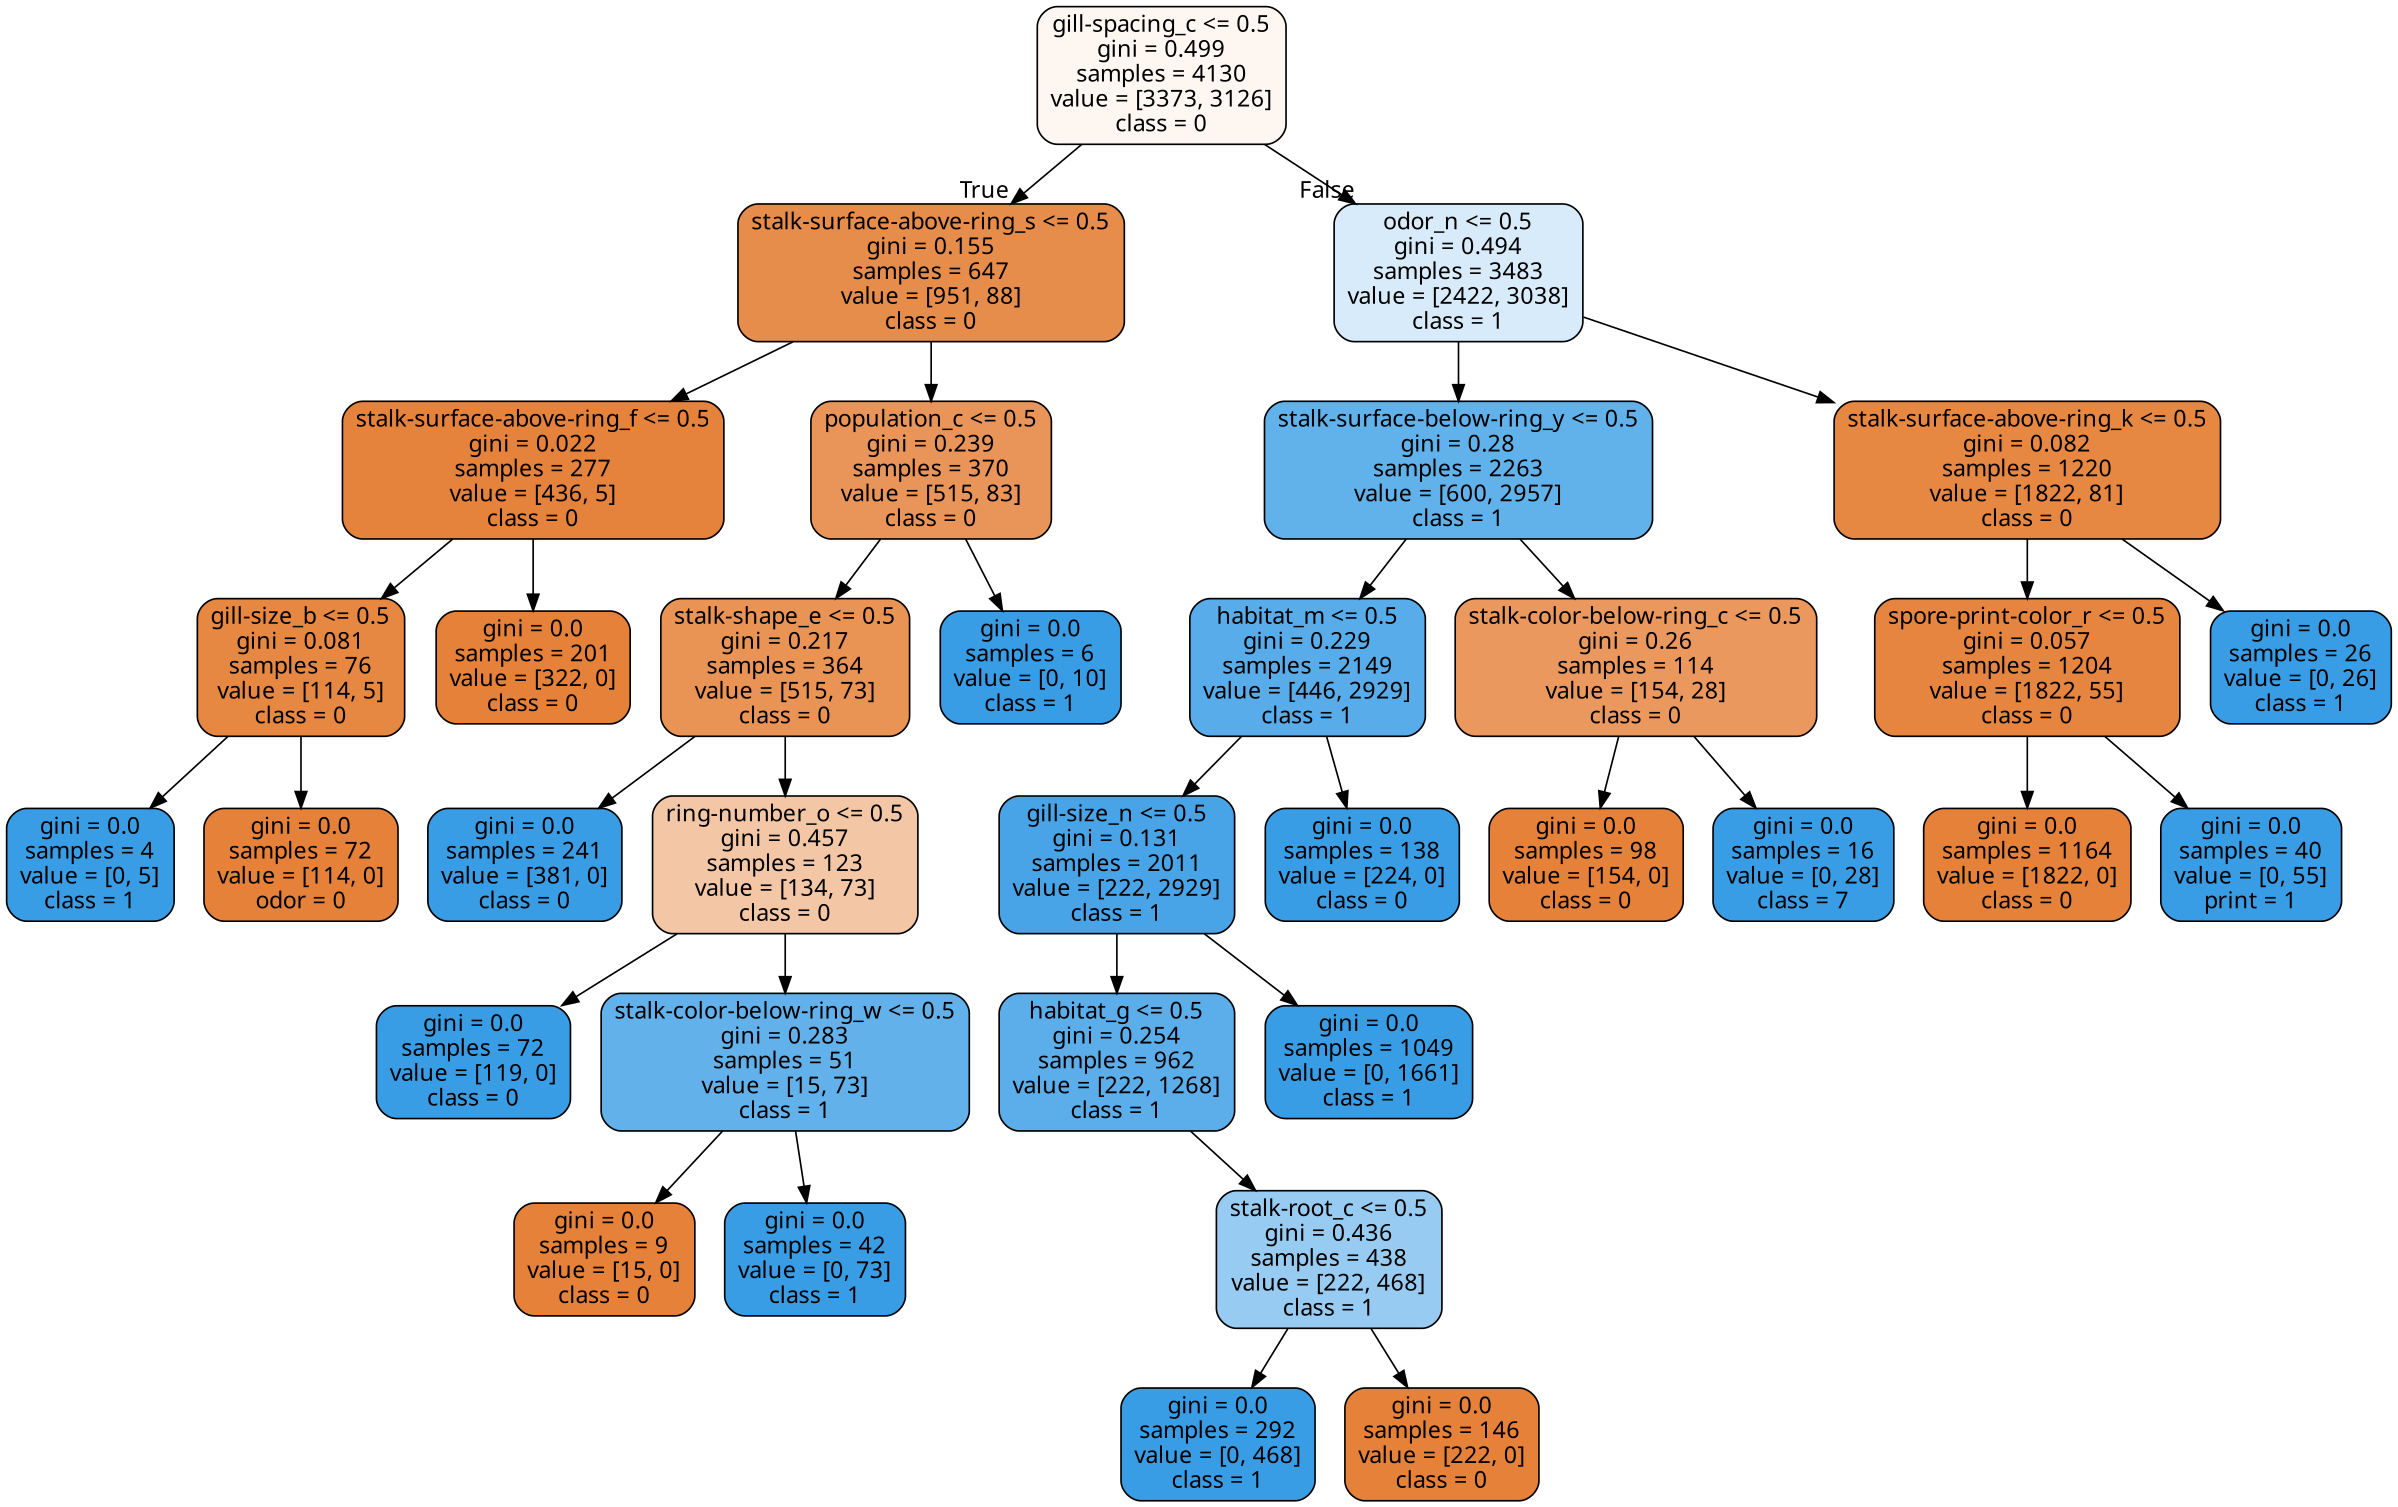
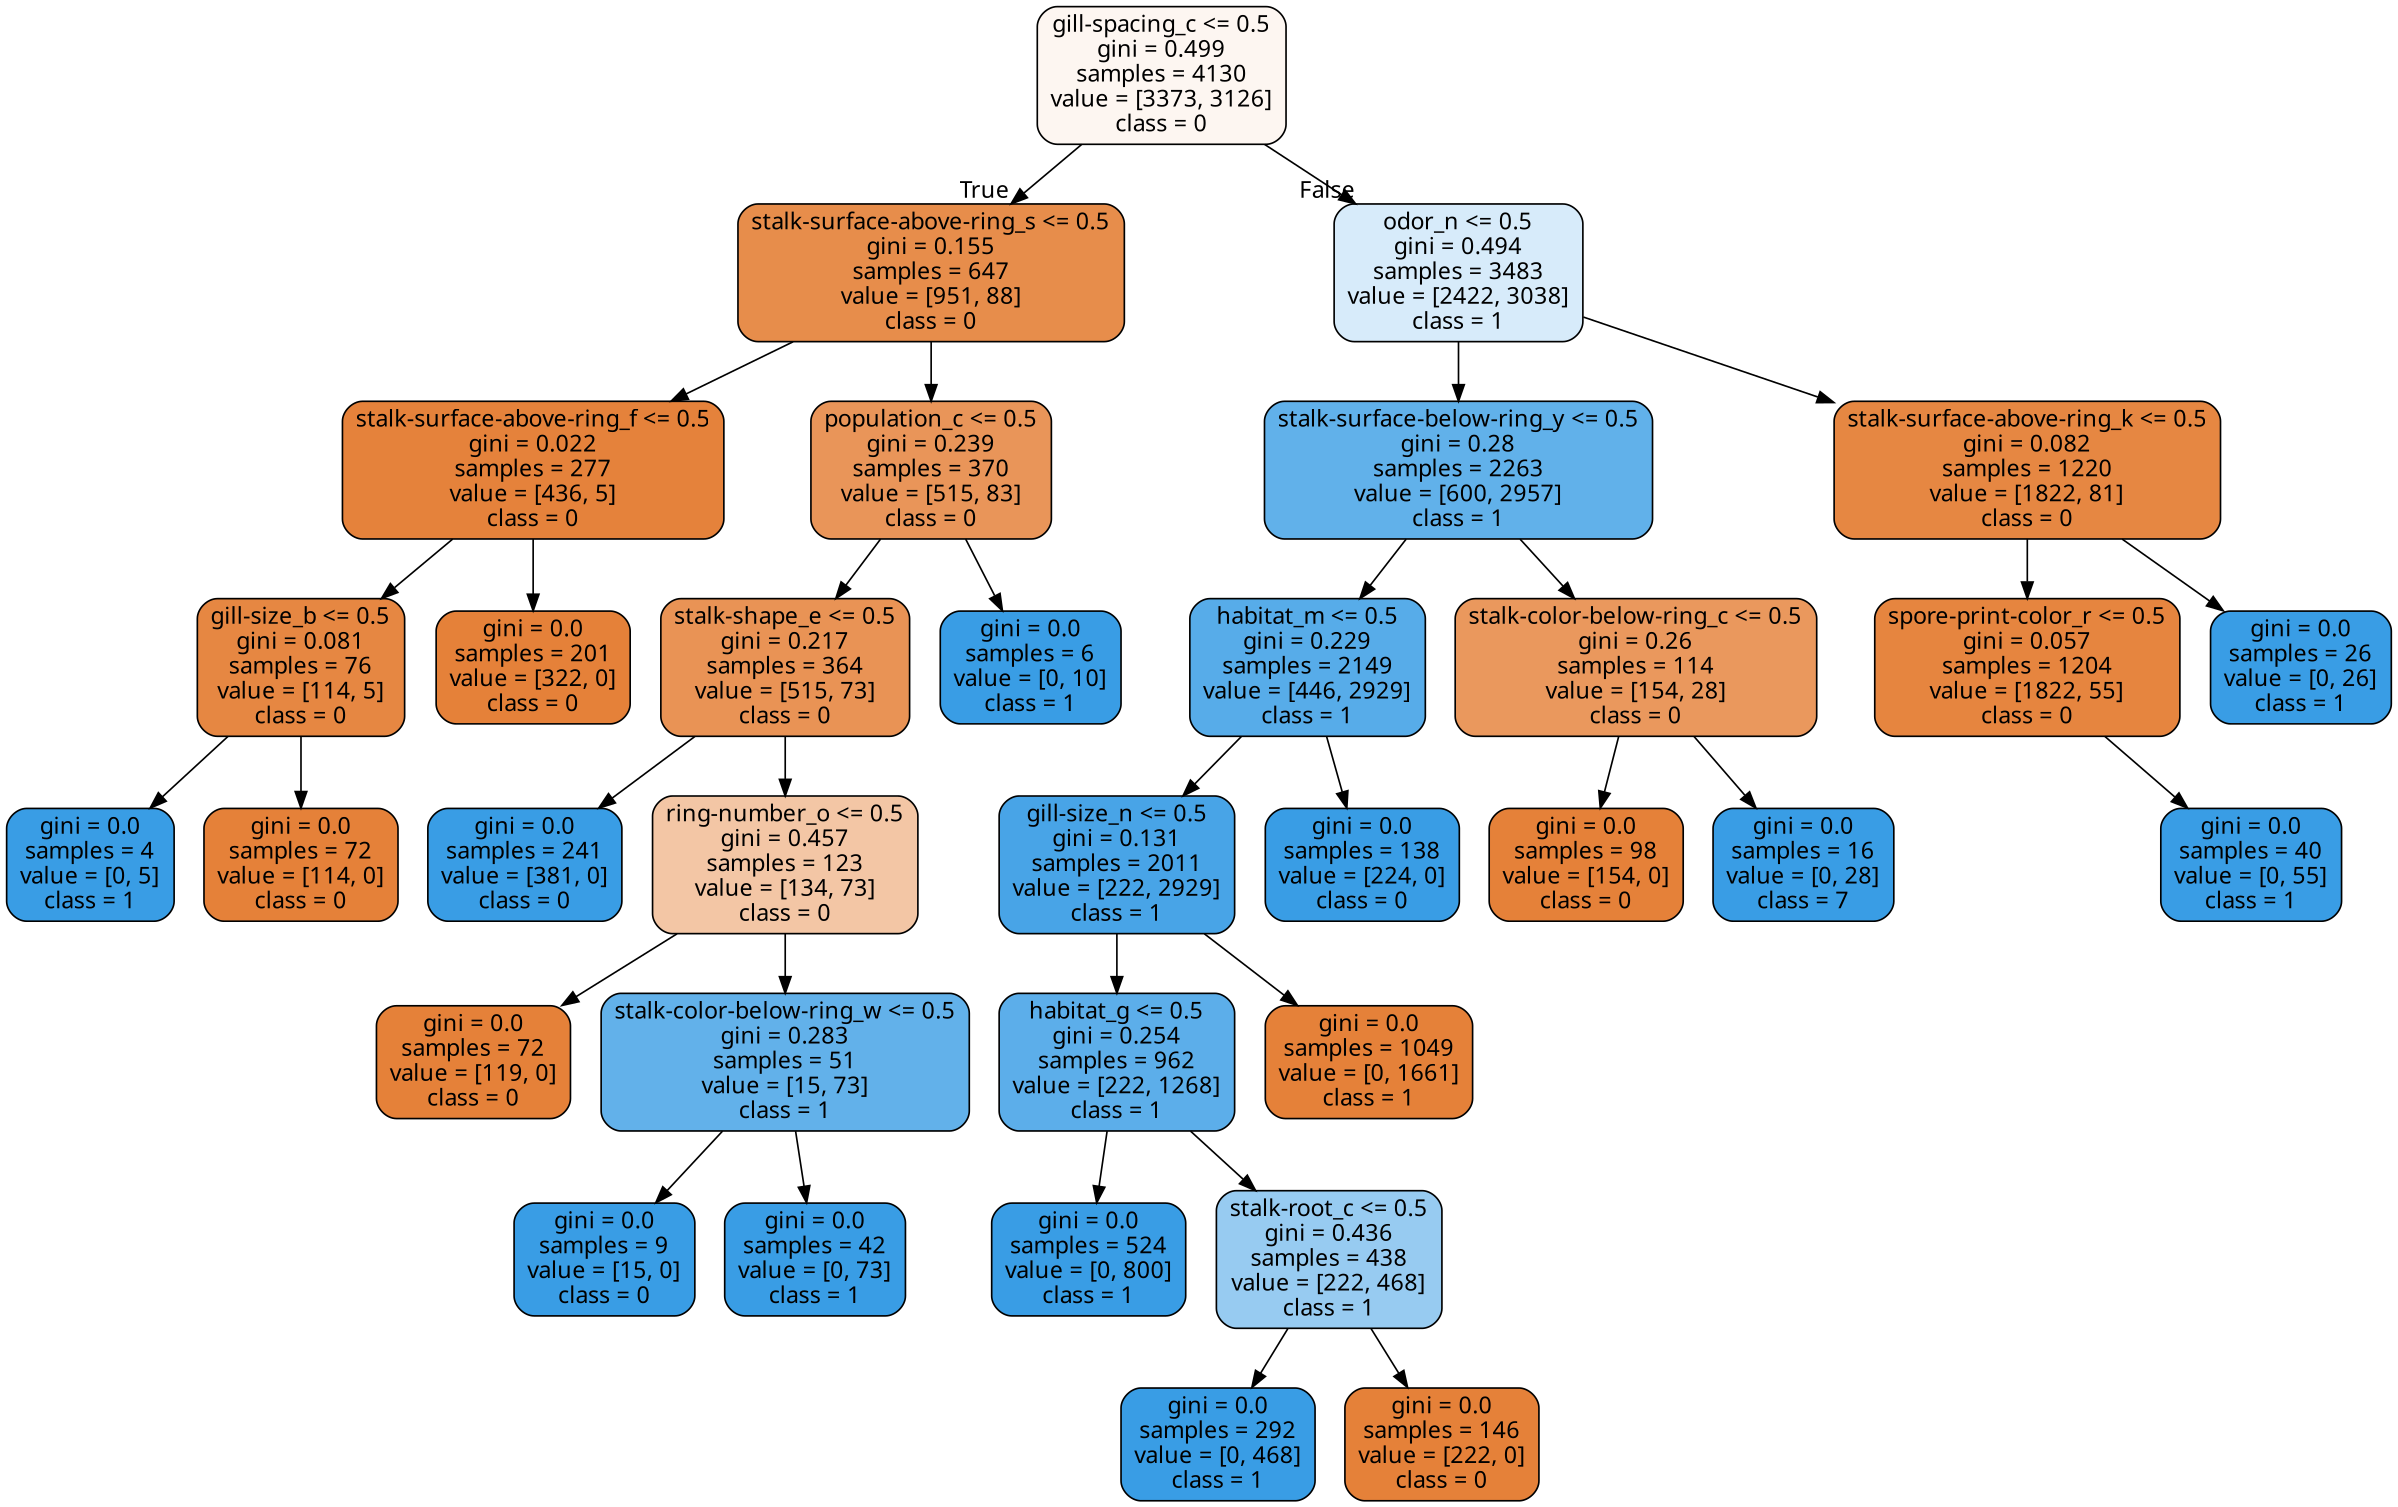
node "gini = 0.0 samples = 72 value = [114, 0] odor = 0": label "gini = 0.0 samples = 72 value = [114, 0] odor = 0" -> "gini = 0.0 samples = 72 value = [114, 0] class = 0"
node "gini = 0.0 samples = 1164 value = [1822, 0] class = 0": removed
node "gini = 0.0 samples = 40 value = [0, 55] print = 1": label "gini = 0.0 samples = 40 value = [0, 55] print = 1" -> "gini = 0.0 samples = 40 value = [0, 55] class = 1"
node "gini = 0.0 samples = 72 value = [119, 0] class = 0": fillcolor #399de5 -> #e58139
node "gini = 0.0 samples = 1049 value = [0, 1661] class = 1": fillcolor #399de5 -> #e58139
node "gini = 0.0 samples = 9 value = [15, 0] class = 0": fillcolor #e58139 -> #399de5
node "gini = 0.0 samples = 524 value = [0, 800] class = 1": added
